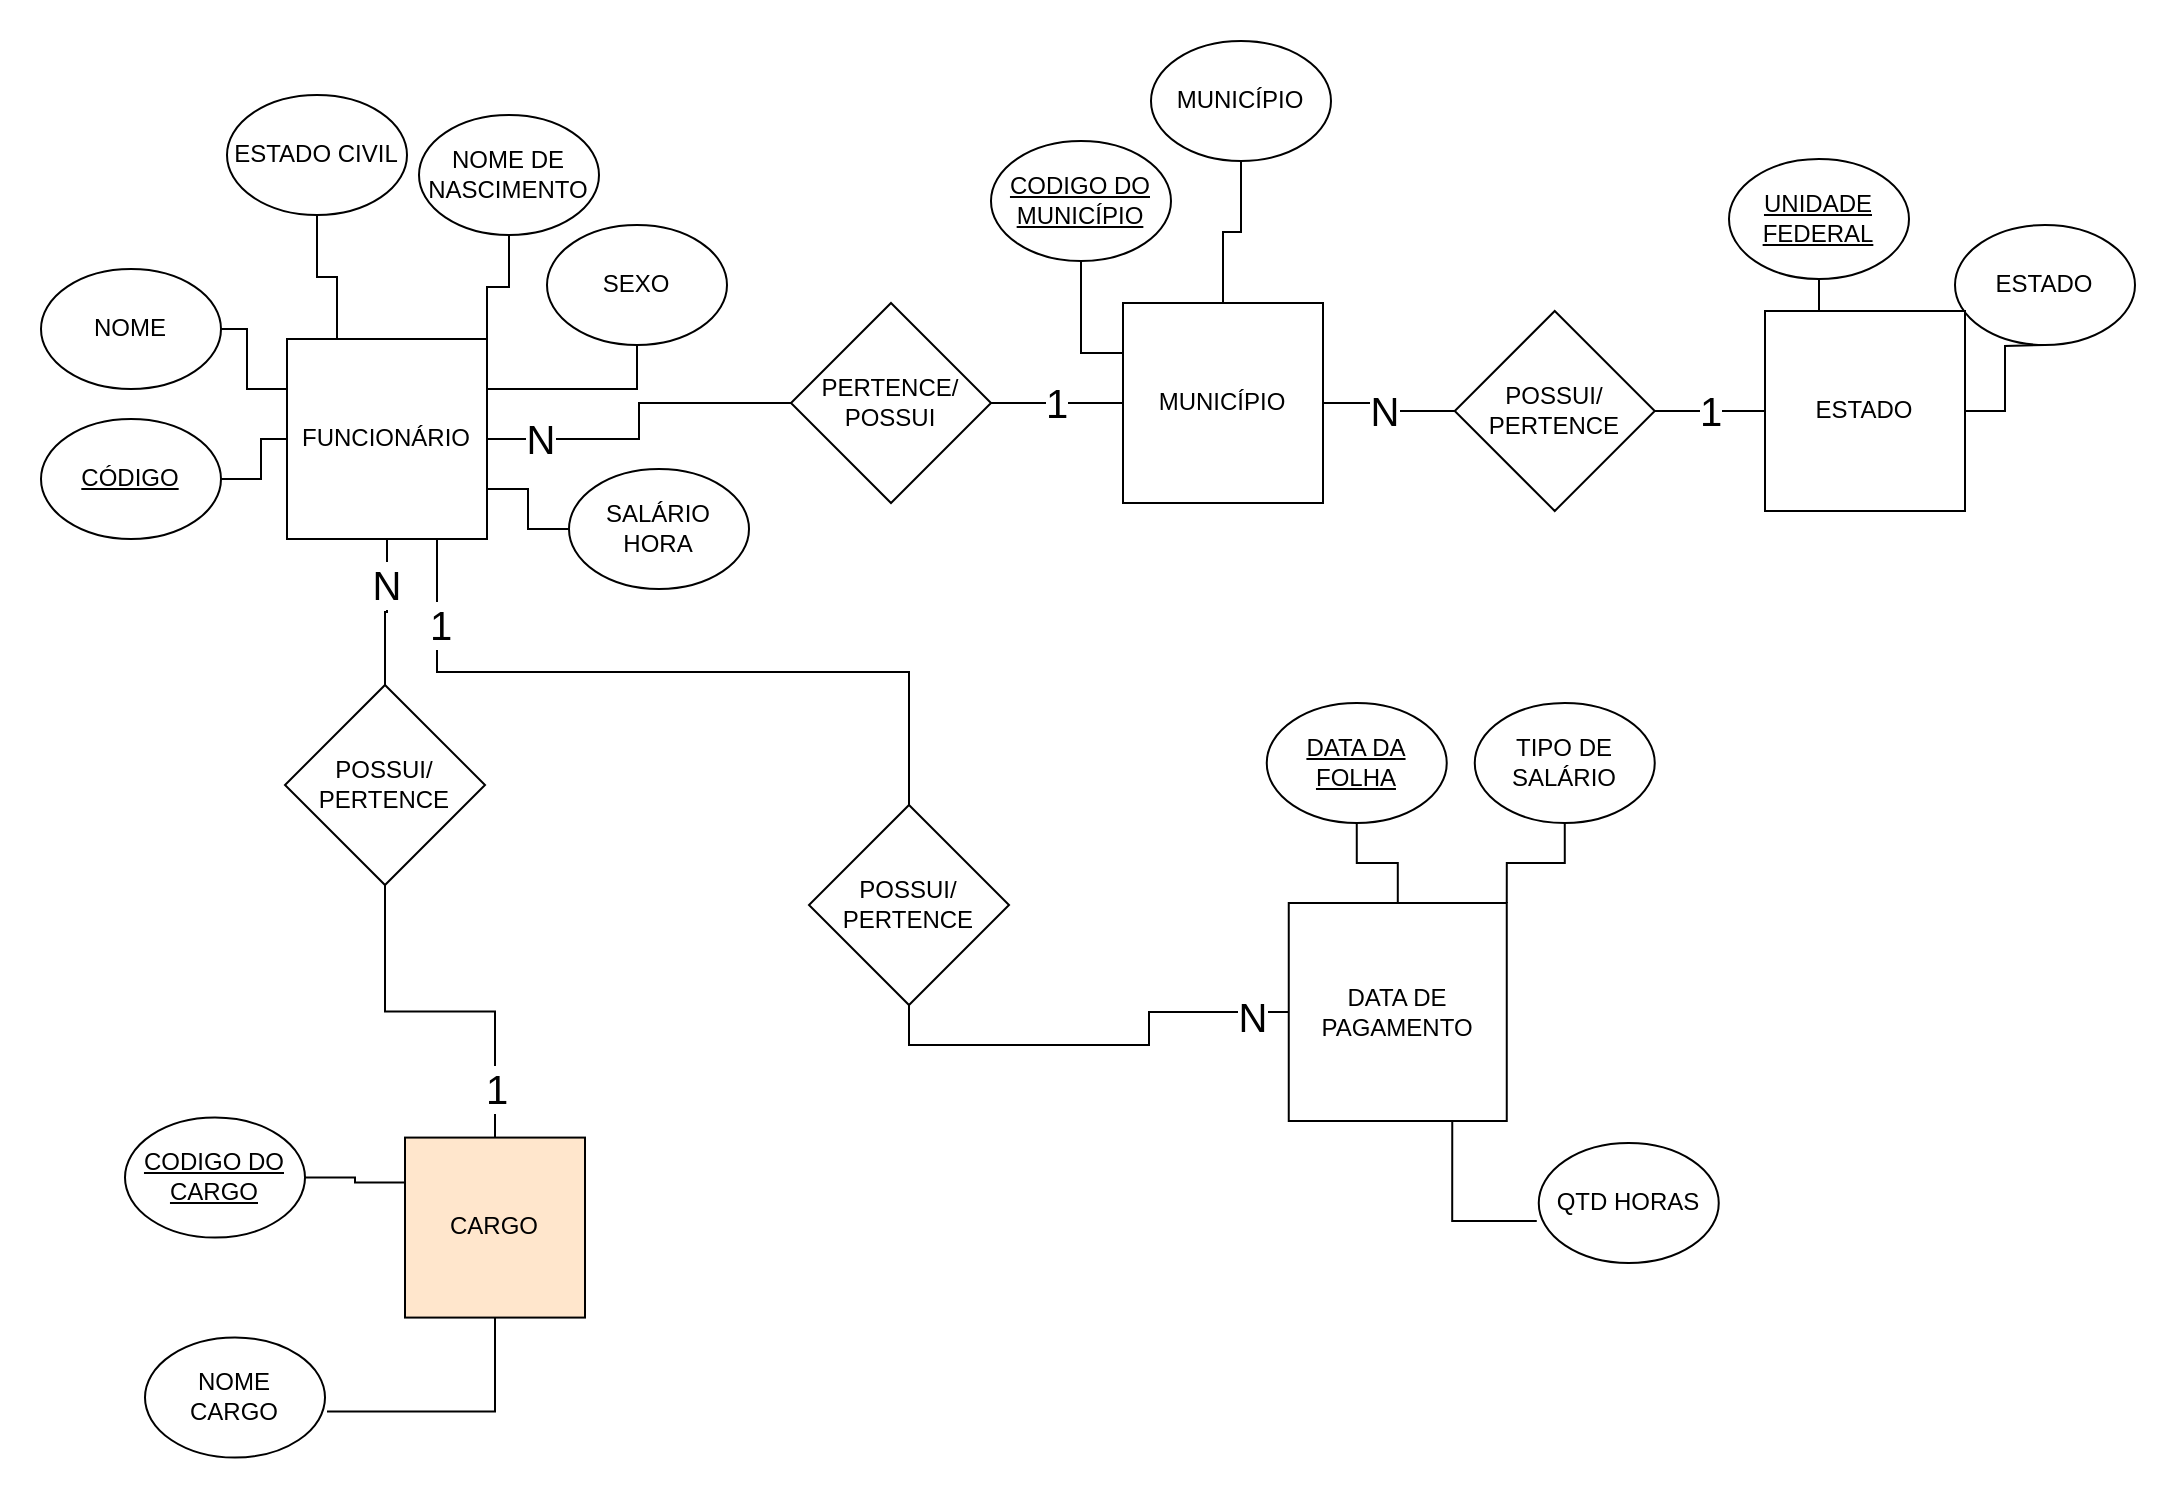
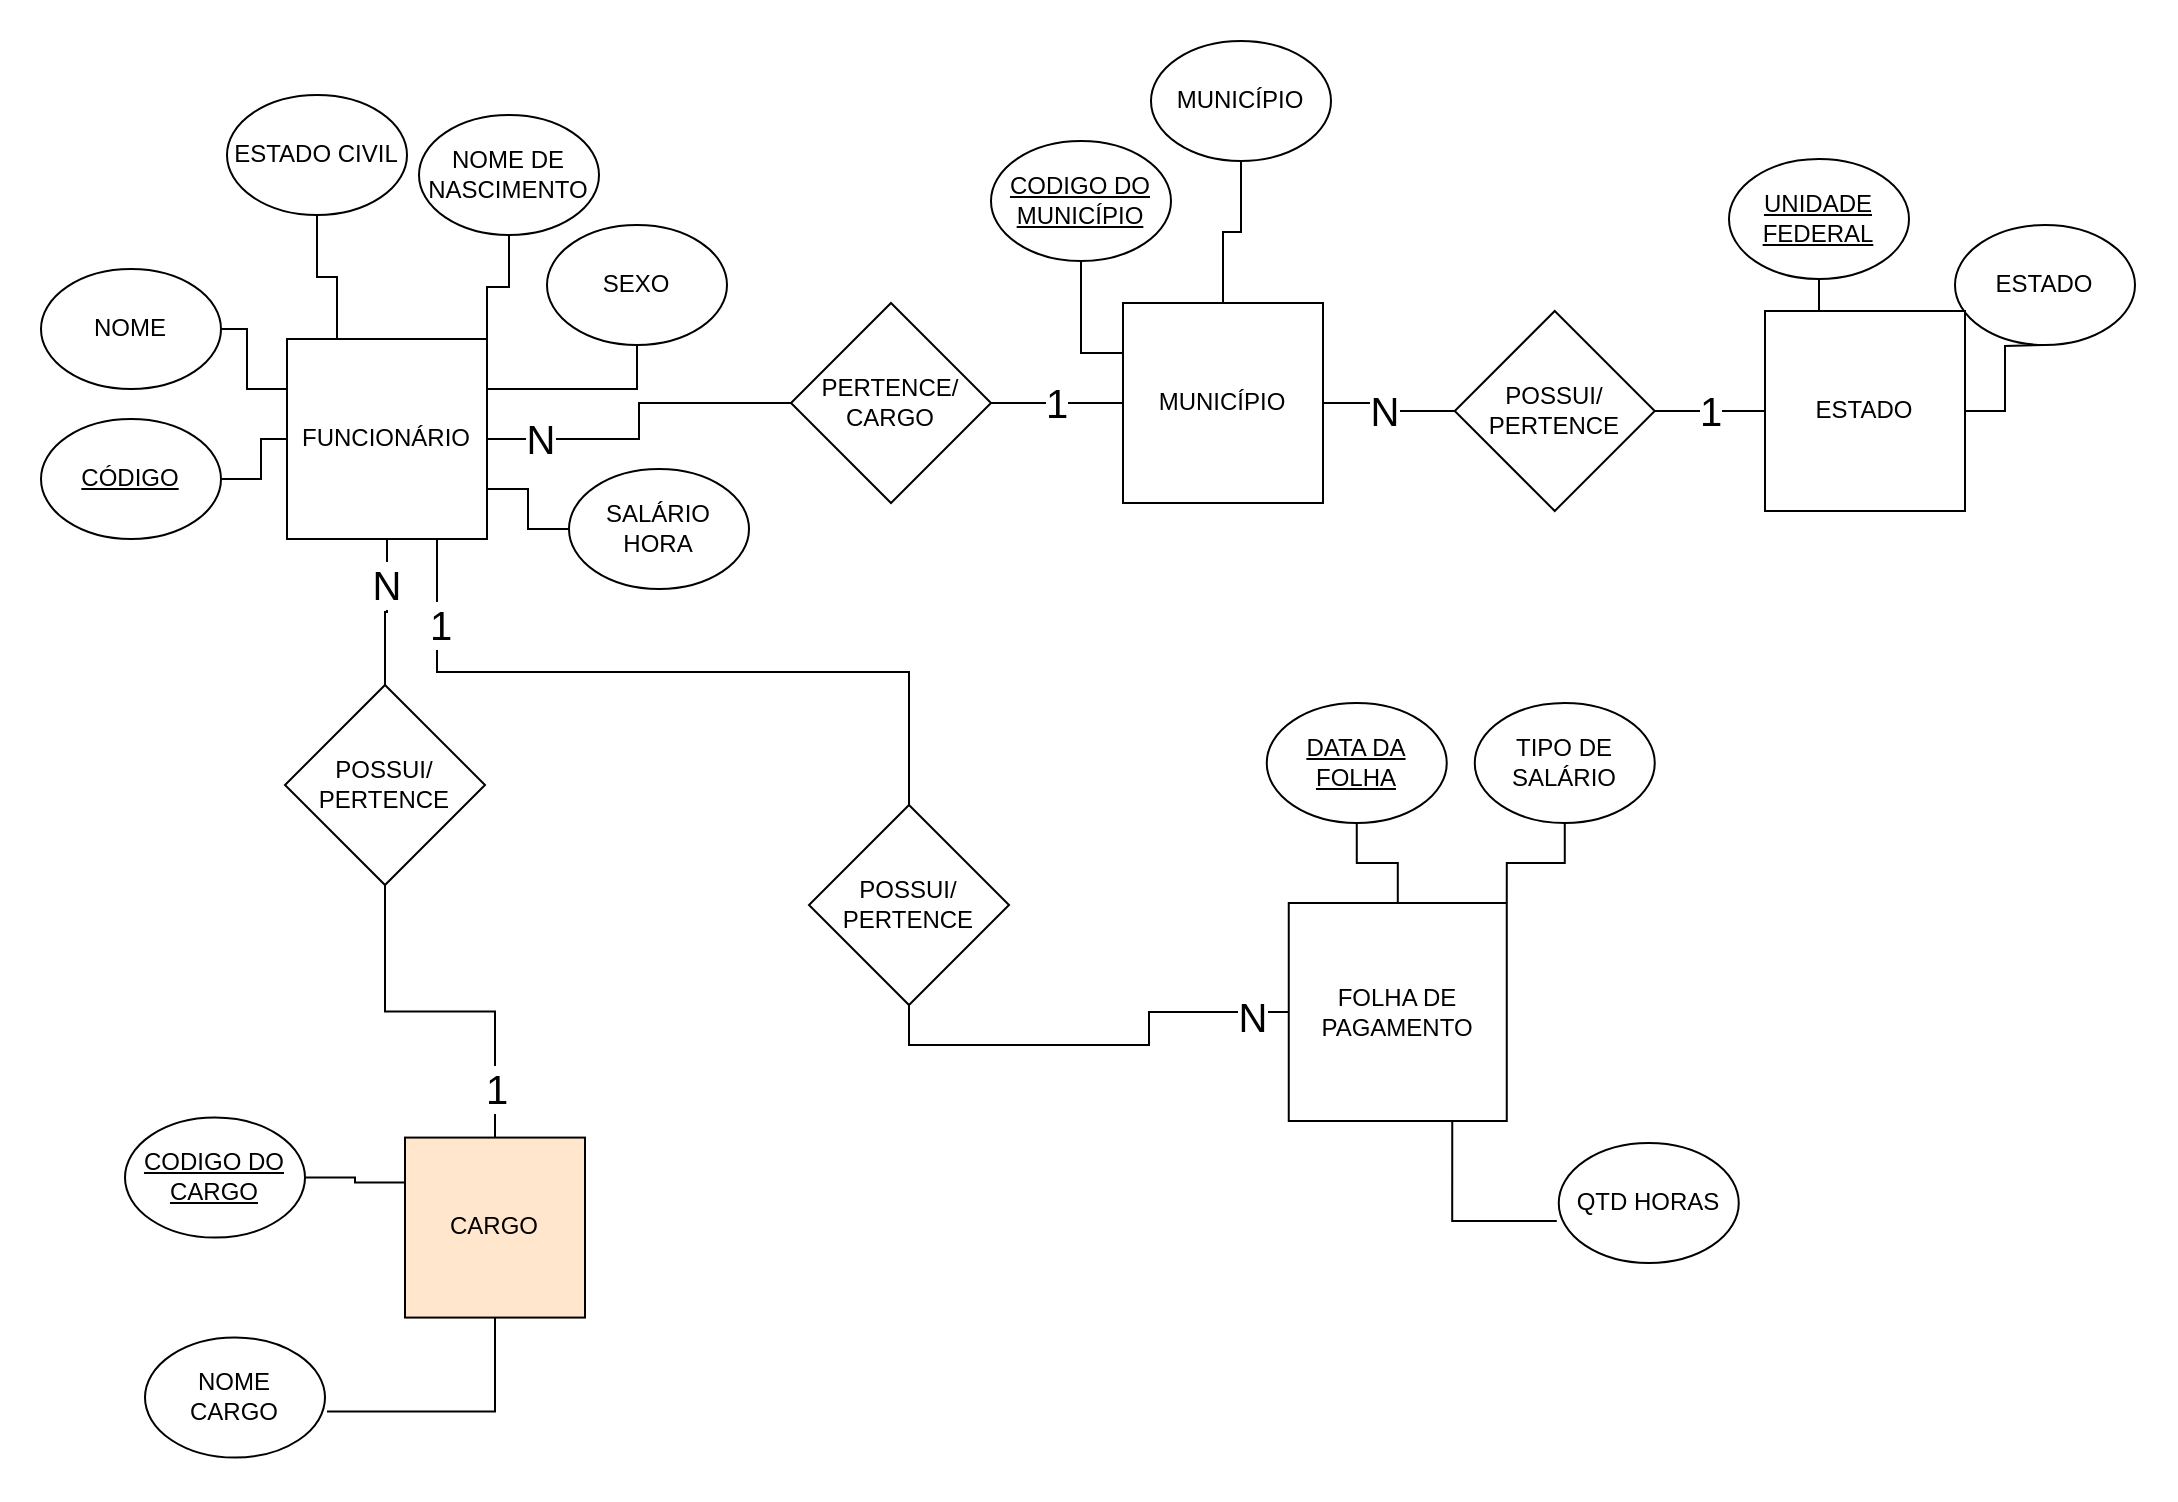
node "PERTENCE/ POSSUI": label "PERTENCE/ POSSUI" -> "PERTENCE/ CARGO"
node "DATA DE PAGAMENTO": label "DATA DE PAGAMENTO" -> "FOLHA DE PAGAMENTO"
node "QTD HORAS": moved (1629, 1203) -> (1649, 1203)
